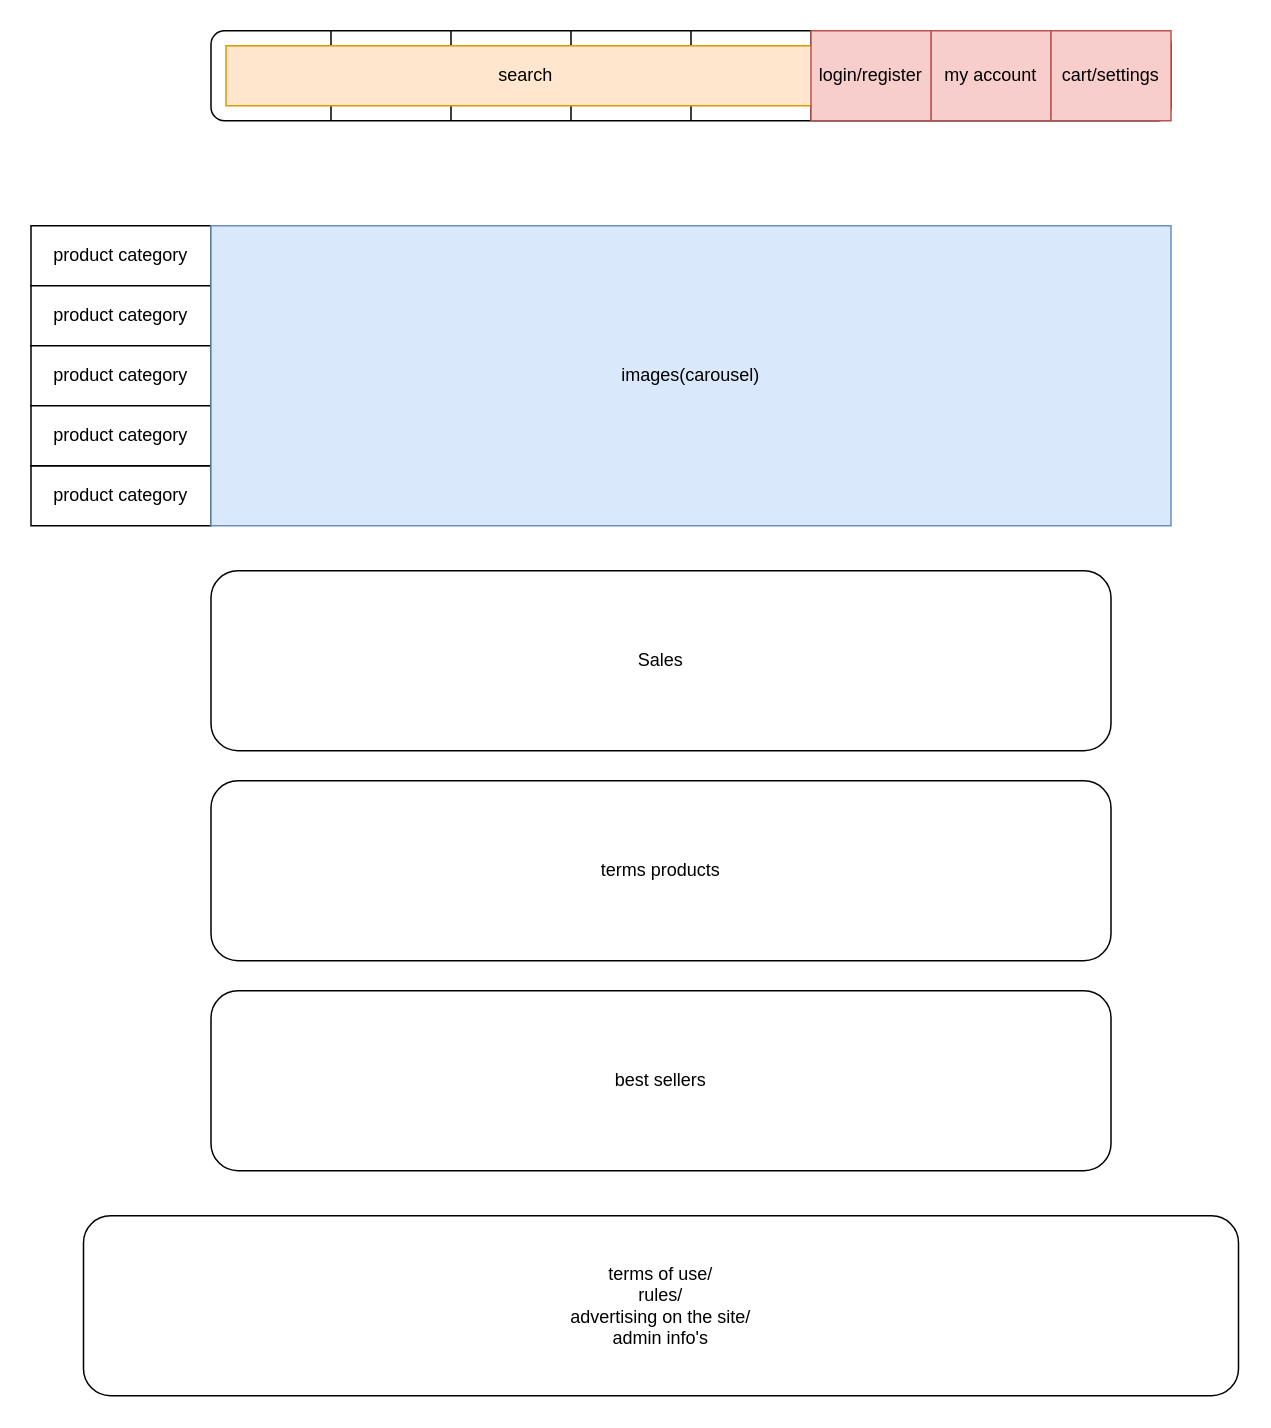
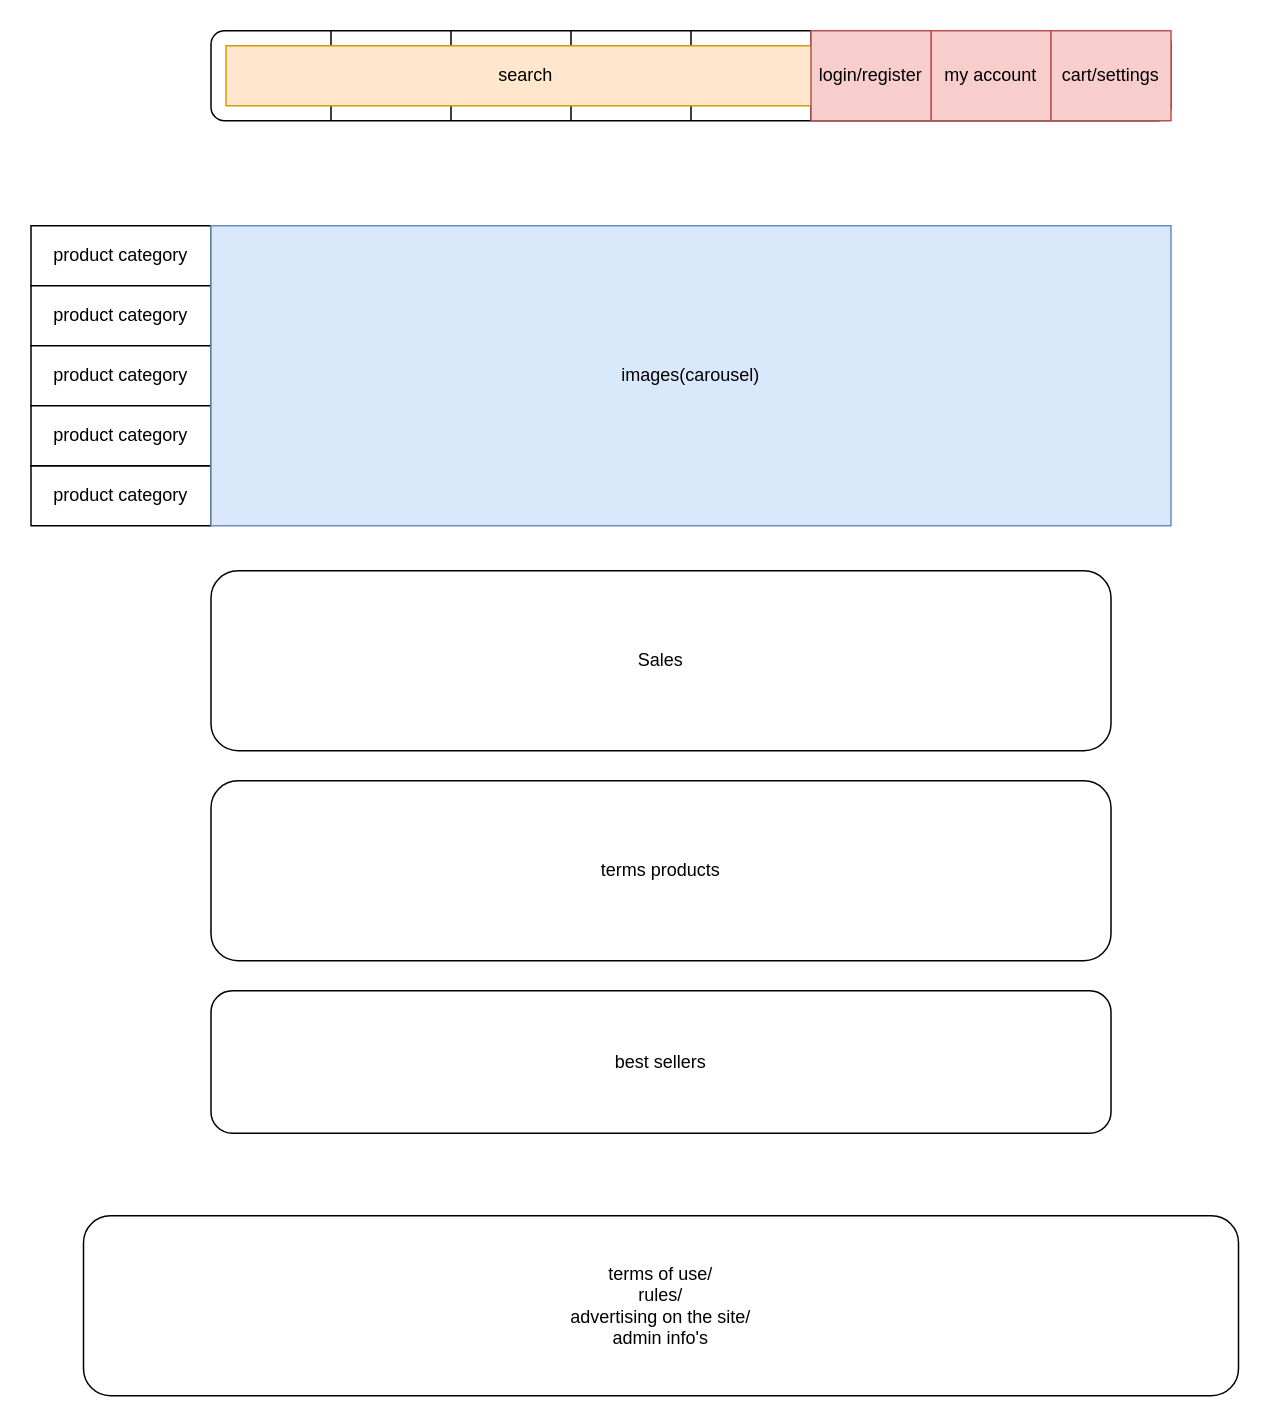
node "best sellers": size 900x180 -> 900x143
